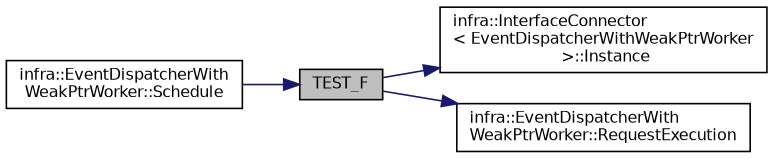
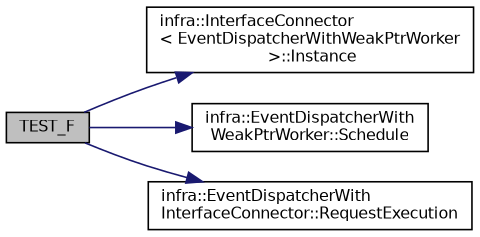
edge "infra::EventDispatcherWith WeakPtrWorker::Schedule" -> "TEST_F": reversed
node "infra::EventDispatcherWith WeakPtrWorker::RequestExecution": label "infra::EventDispatcherWith WeakPtrWorker::RequestExecution" -> "infra::EventDispatcherWith InterfaceConnector::RequestExecution"
